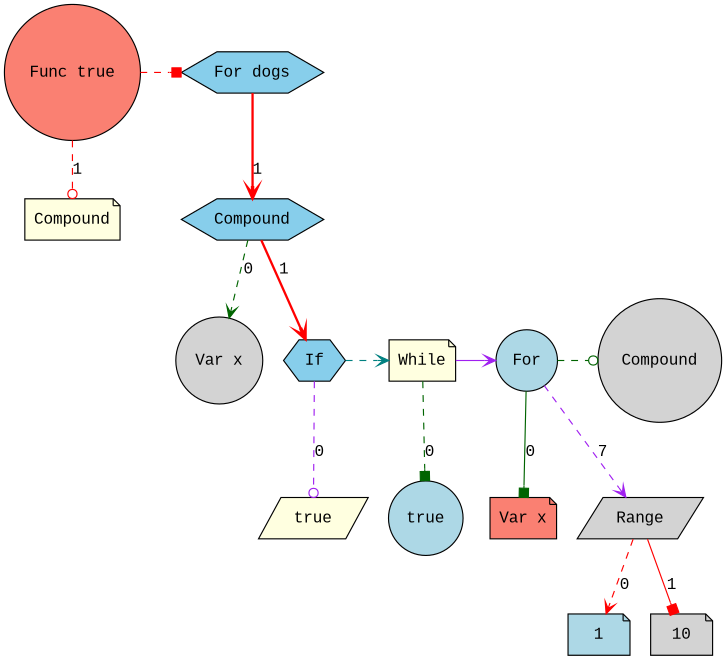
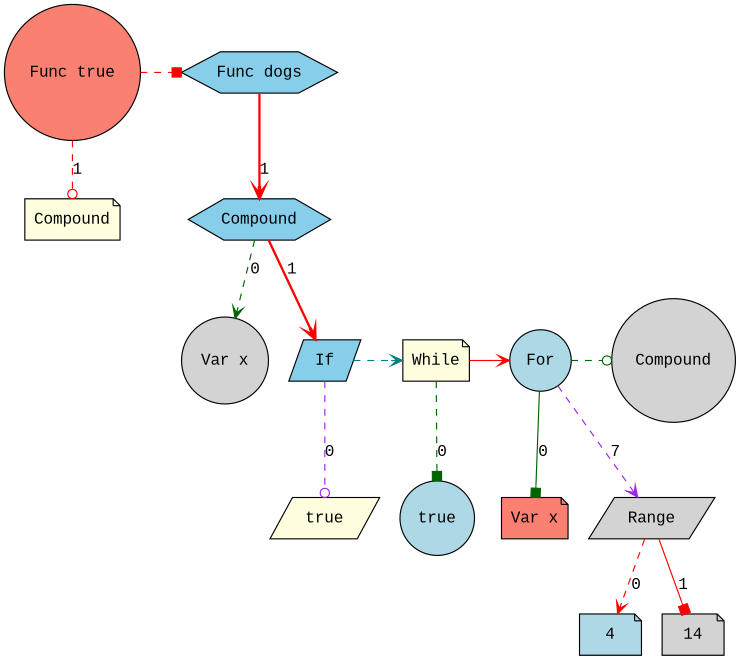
node "For dogs": label "For dogs" -> "Func dogs"
node "If": shape hexagon -> parallelogram
edge "While" -> "For": color purple -> red
node "1": label "1" -> "4"
node "10": label "10" -> "14"
